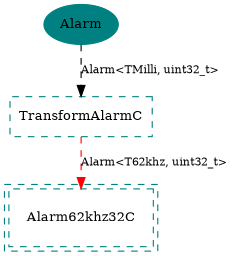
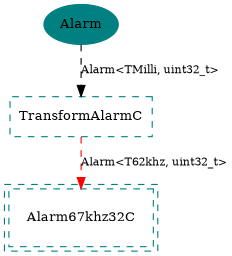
node "Alarm62khz32C": label "Alarm62khz32C" -> "Alarm67khz32C"
